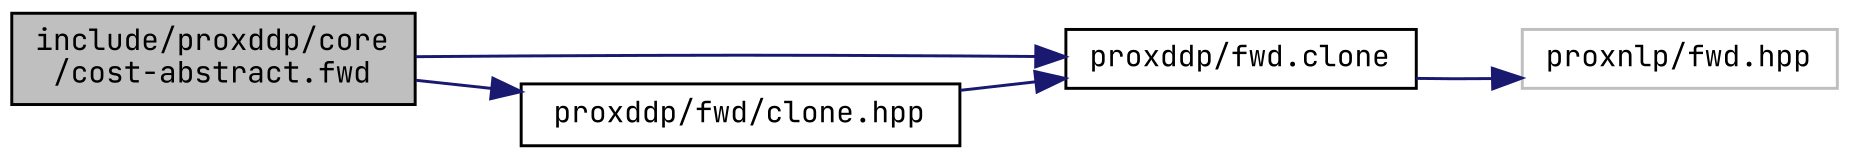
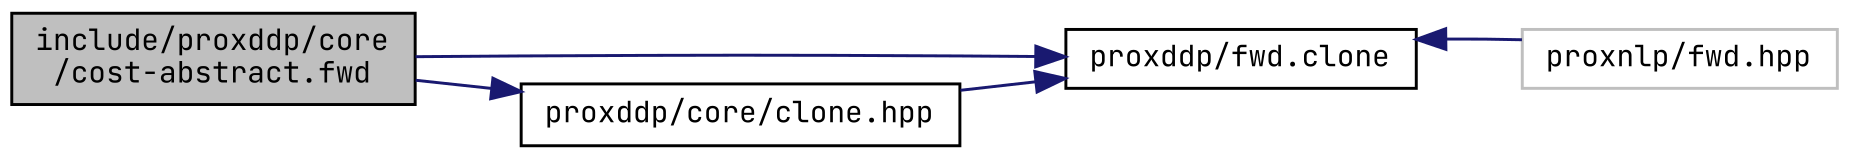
edge "proxddp/fwd.clone" -> "proxnlp/fwd.hpp": reversed
node "proxddp/fwd/clone.hpp": label "proxddp/fwd/clone.hpp" -> "proxddp/core/clone.hpp"
